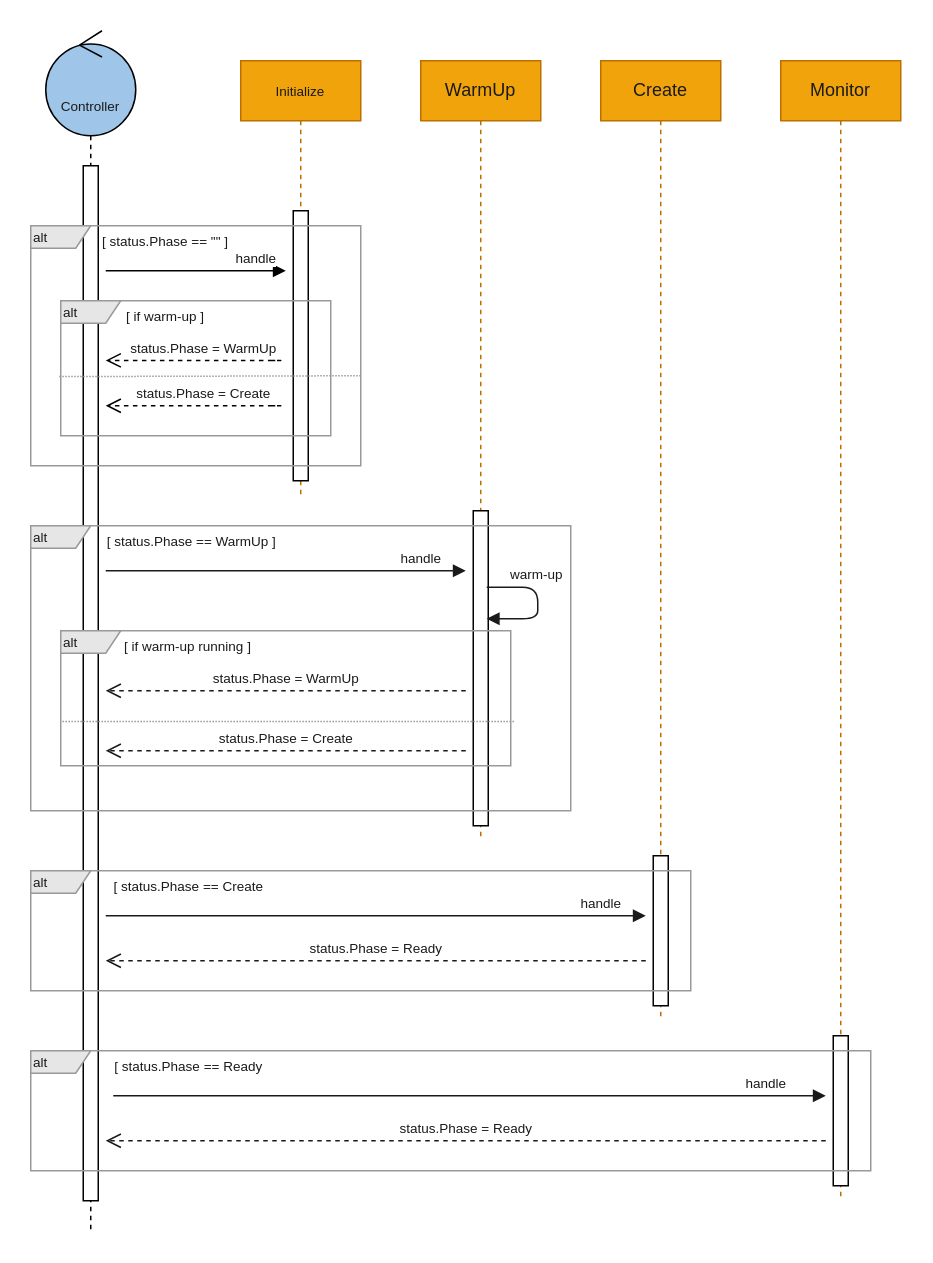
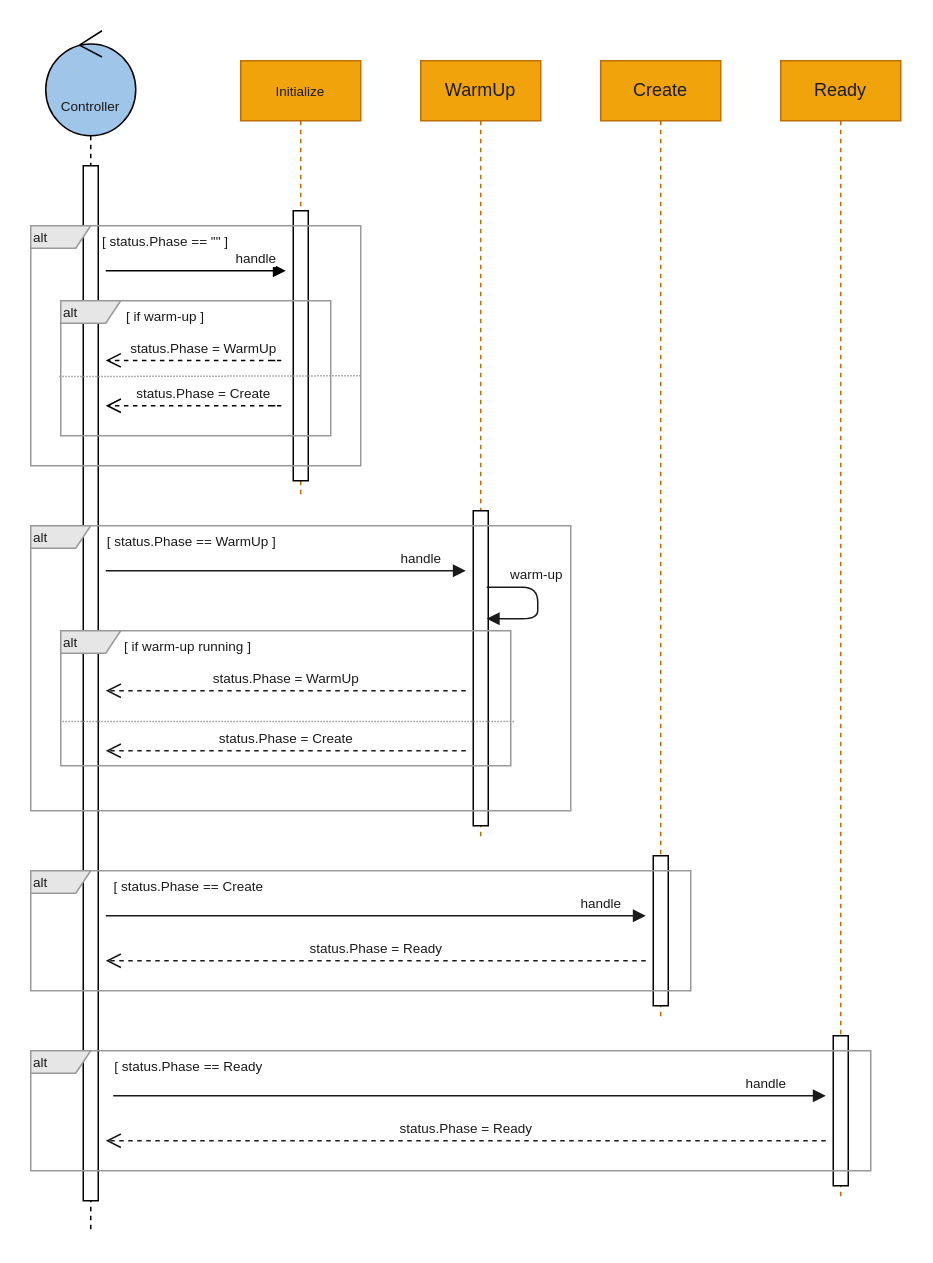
node "Monitor": label "Monitor" -> "Ready"
